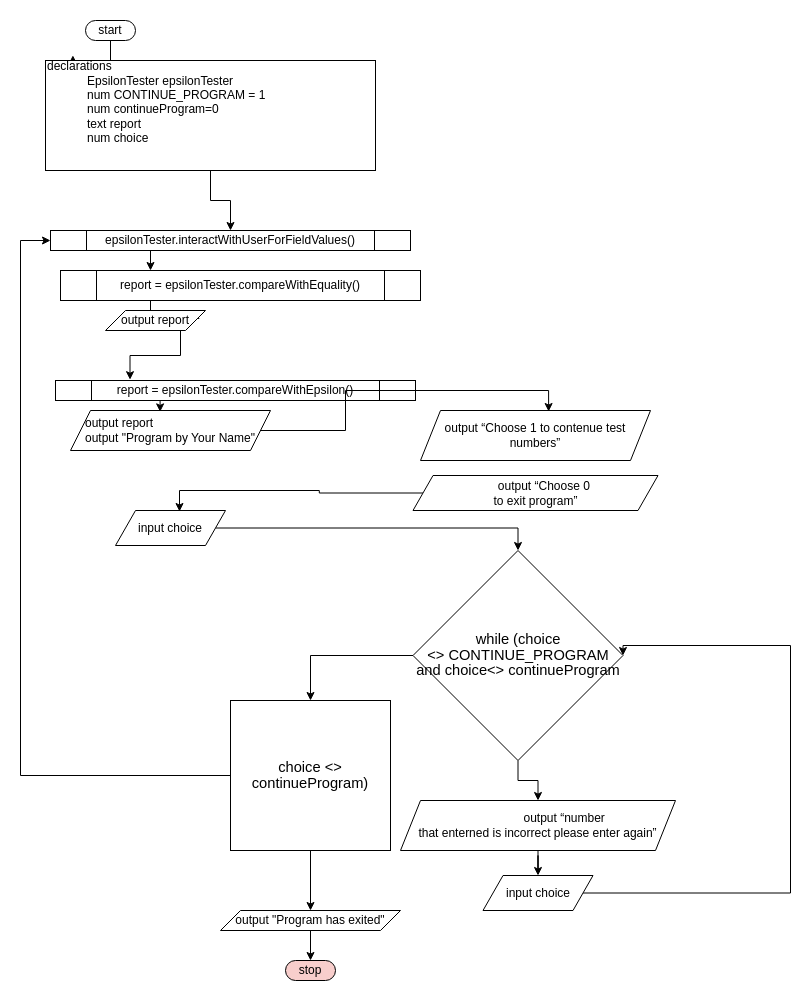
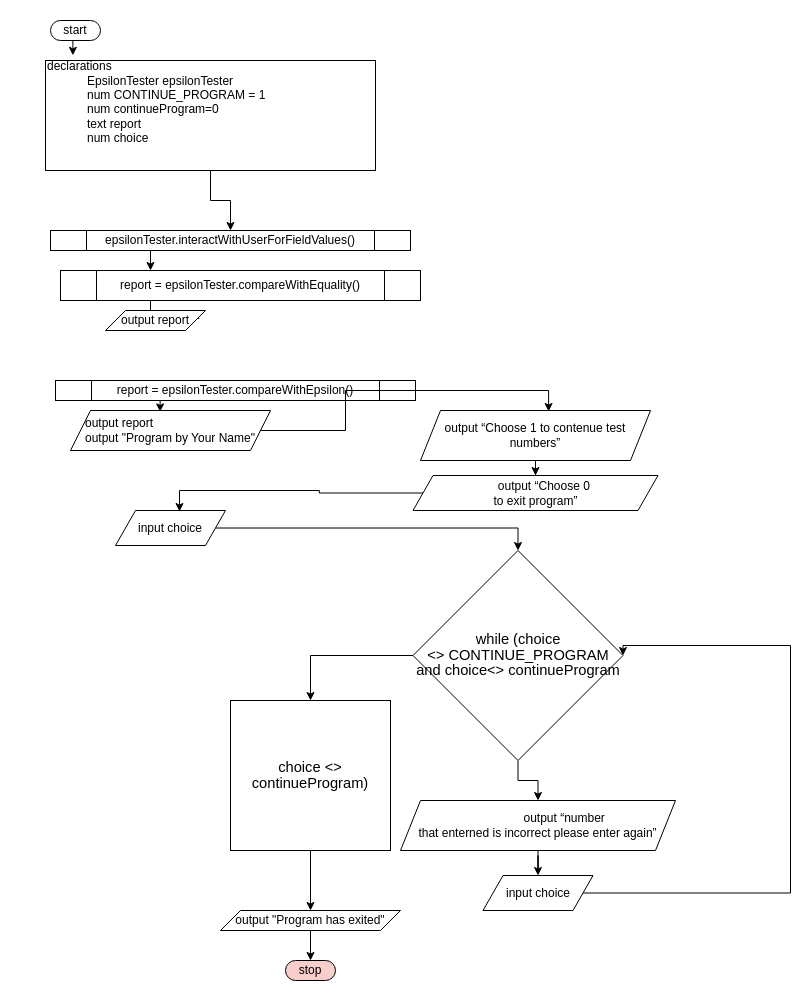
node "start": moved (111, 31) -> (76, 31)
edge "output report" -> "report = epsilonTester.compareWithEpsilon()": removed
edge "output “Choose 1 to contenue test numbers”" -> "output “Choose 0 to exit program”": added
edge "choice <> continueProgram)" -> "epsilonTester.interactWithUserForFieldValues()": removed
